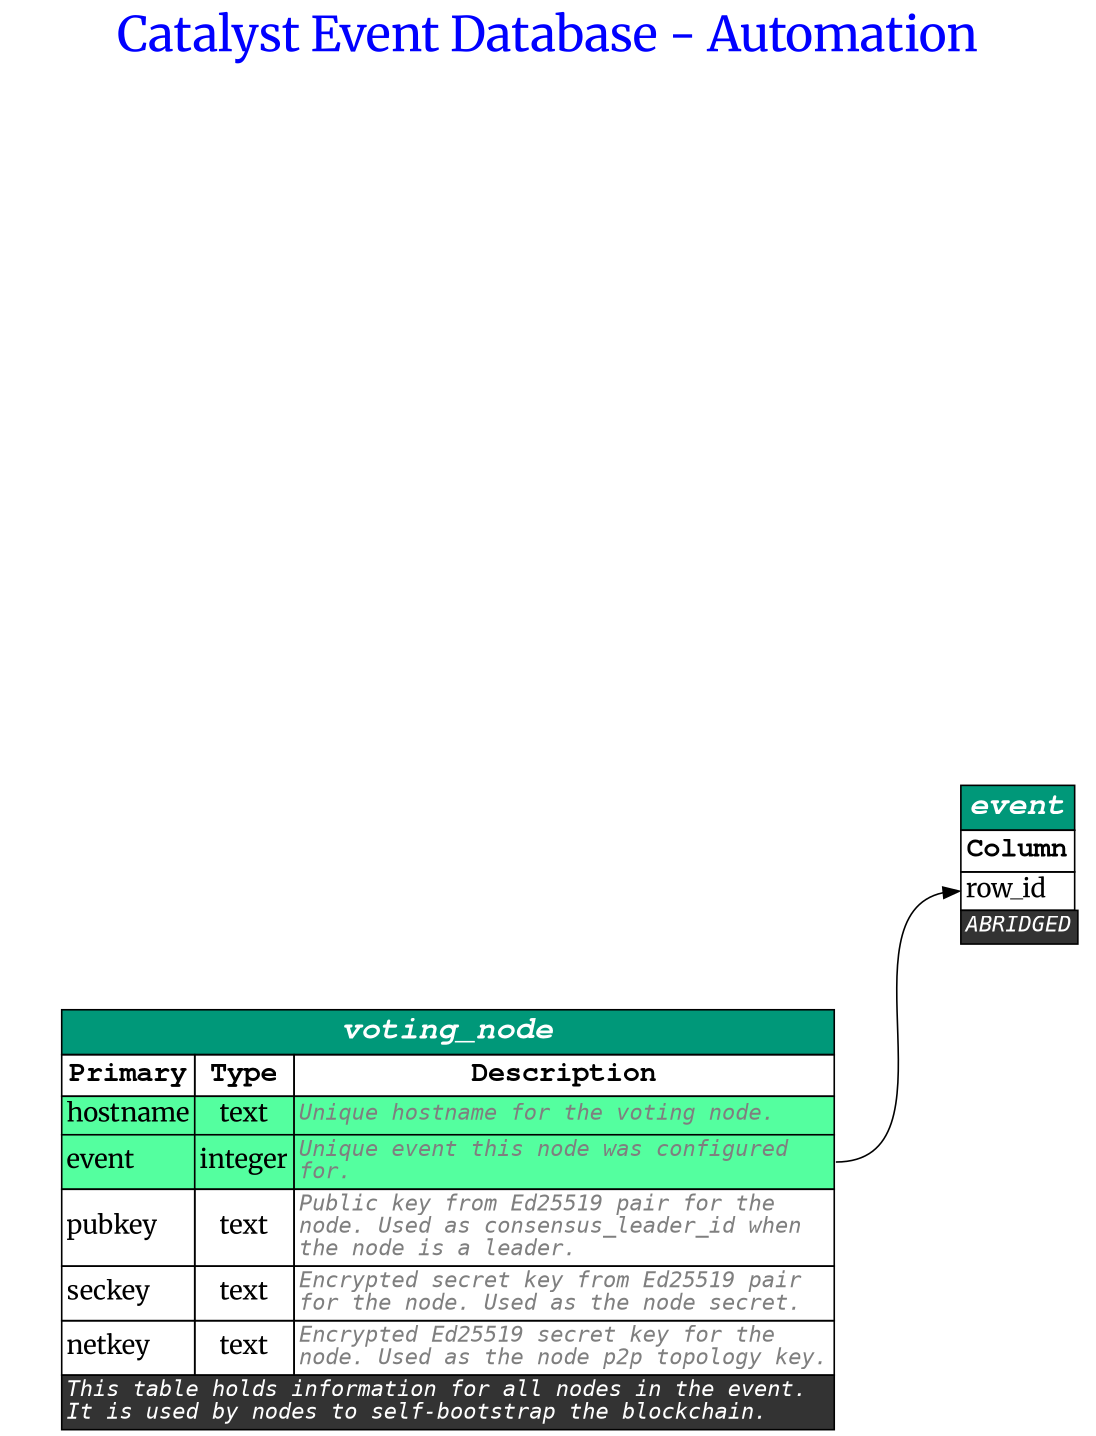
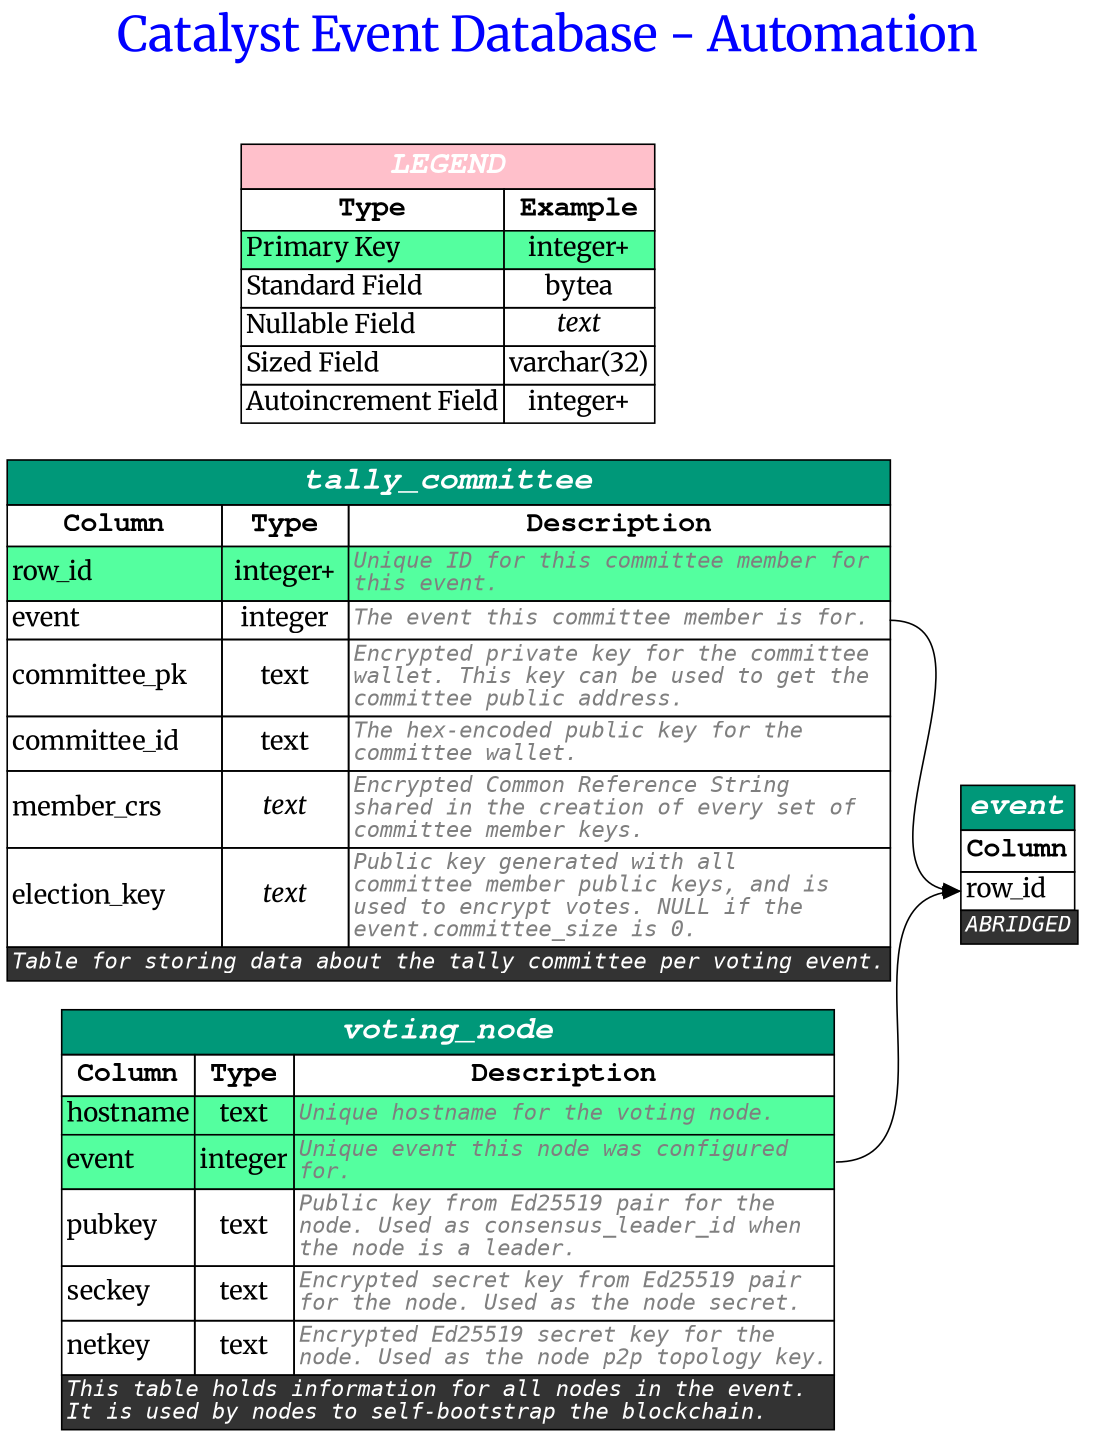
node "LEGEND": added
node "tally_committee": added
node "voting_node": text "Primary" -> "Column"
